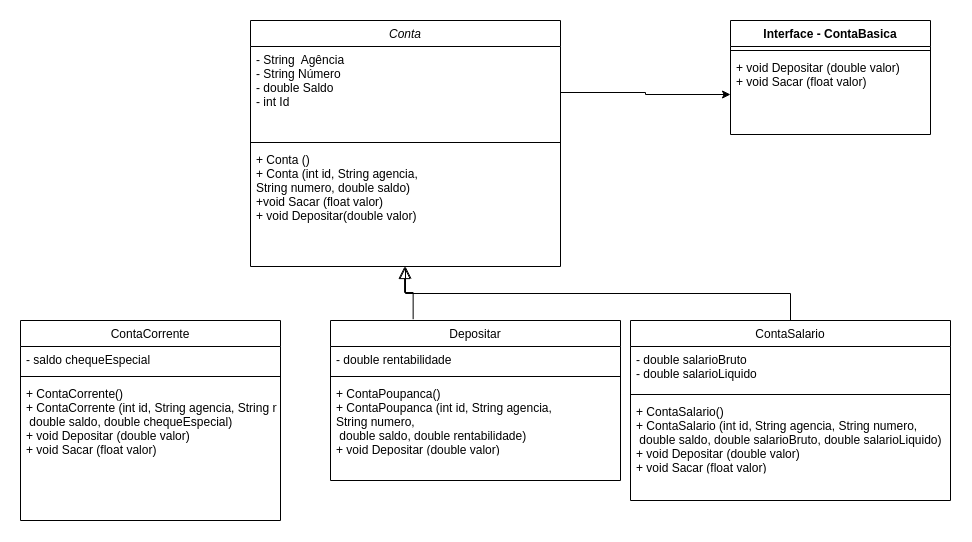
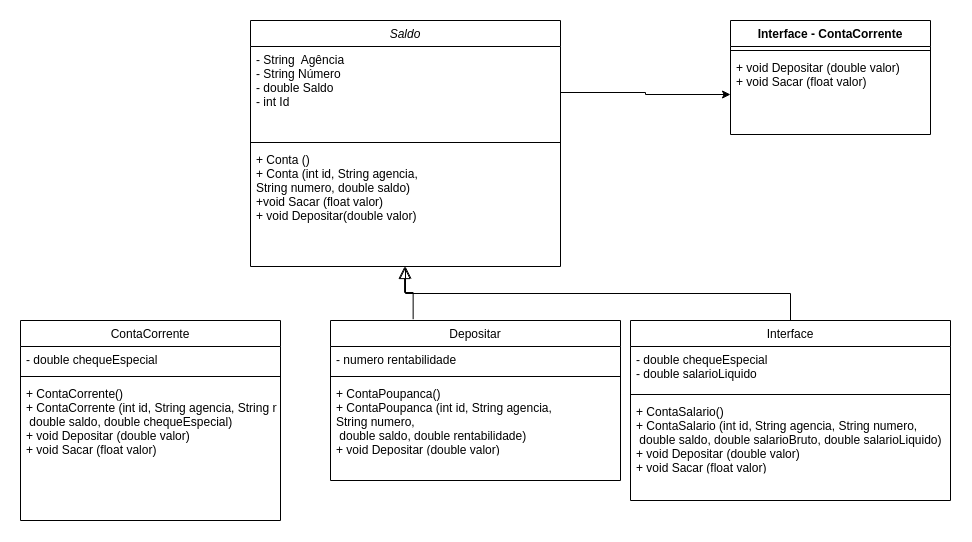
node "Conta": label "Conta" -> "Saldo"
node "Interface - ContaBasica": label "Interface - ContaBasica" -> "Interface - ContaCorrente"
node "ContaSalario": label "ContaSalario" -> "Interface"
node "- saldo chequeEspecial": label "- saldo chequeEspecial" -> "- double chequeEspecial"
node "- double rentabilidade": label "- double rentabilidade" -> "- numero rentabilidade"
node "- double salarioBruto - double salarioLiquido": label "- double salarioBruto - double salarioLiquido" -> "- double chequeEspecial - double salarioLiquido"
